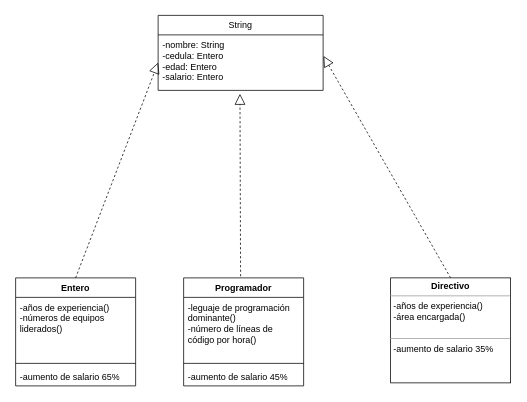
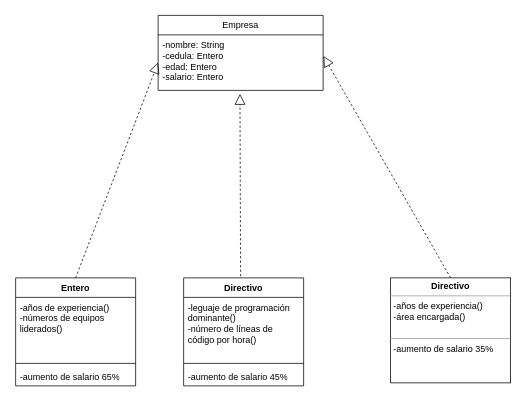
node "String": label "String" -> "Empresa"
node "Programador": label "Programador" -> "Directivo"
